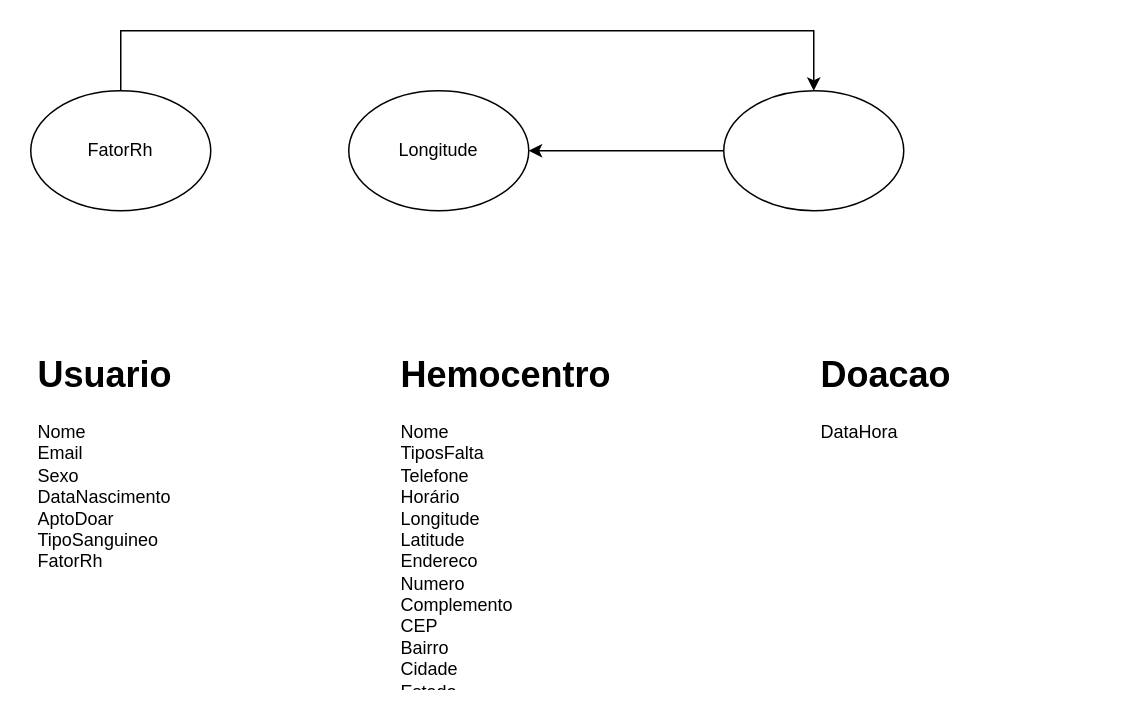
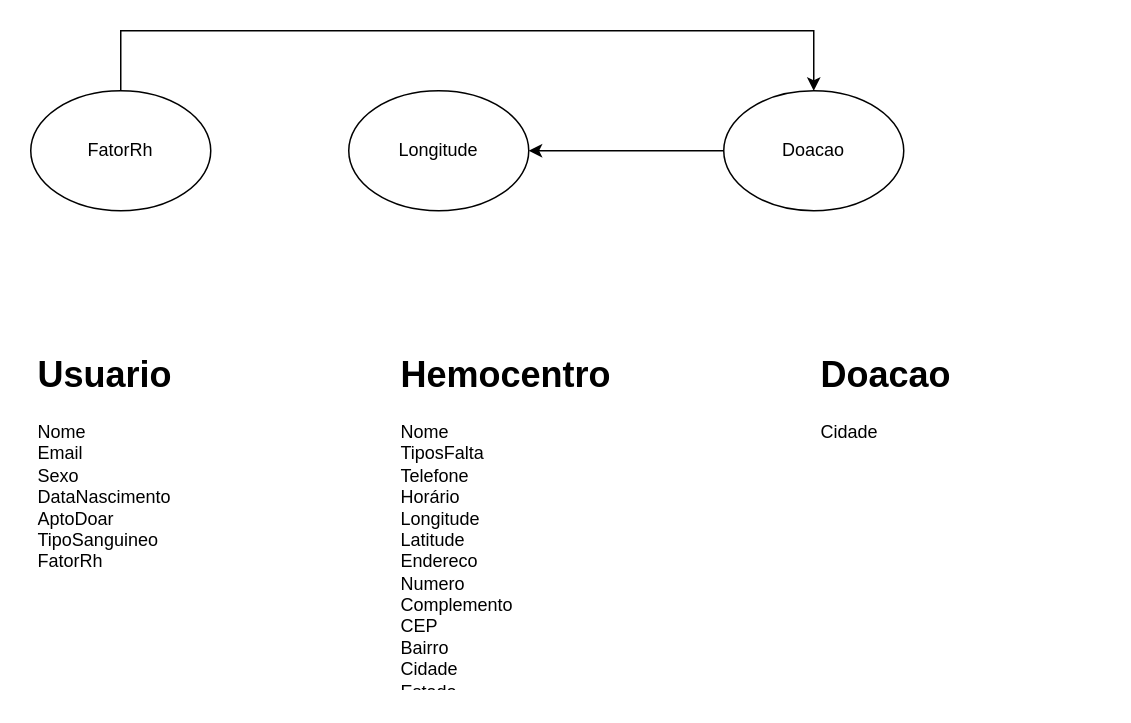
node "Doacao": added
node "Doacao DataHora": label "Doacao DataHora" -> "Doacao Cidade"
